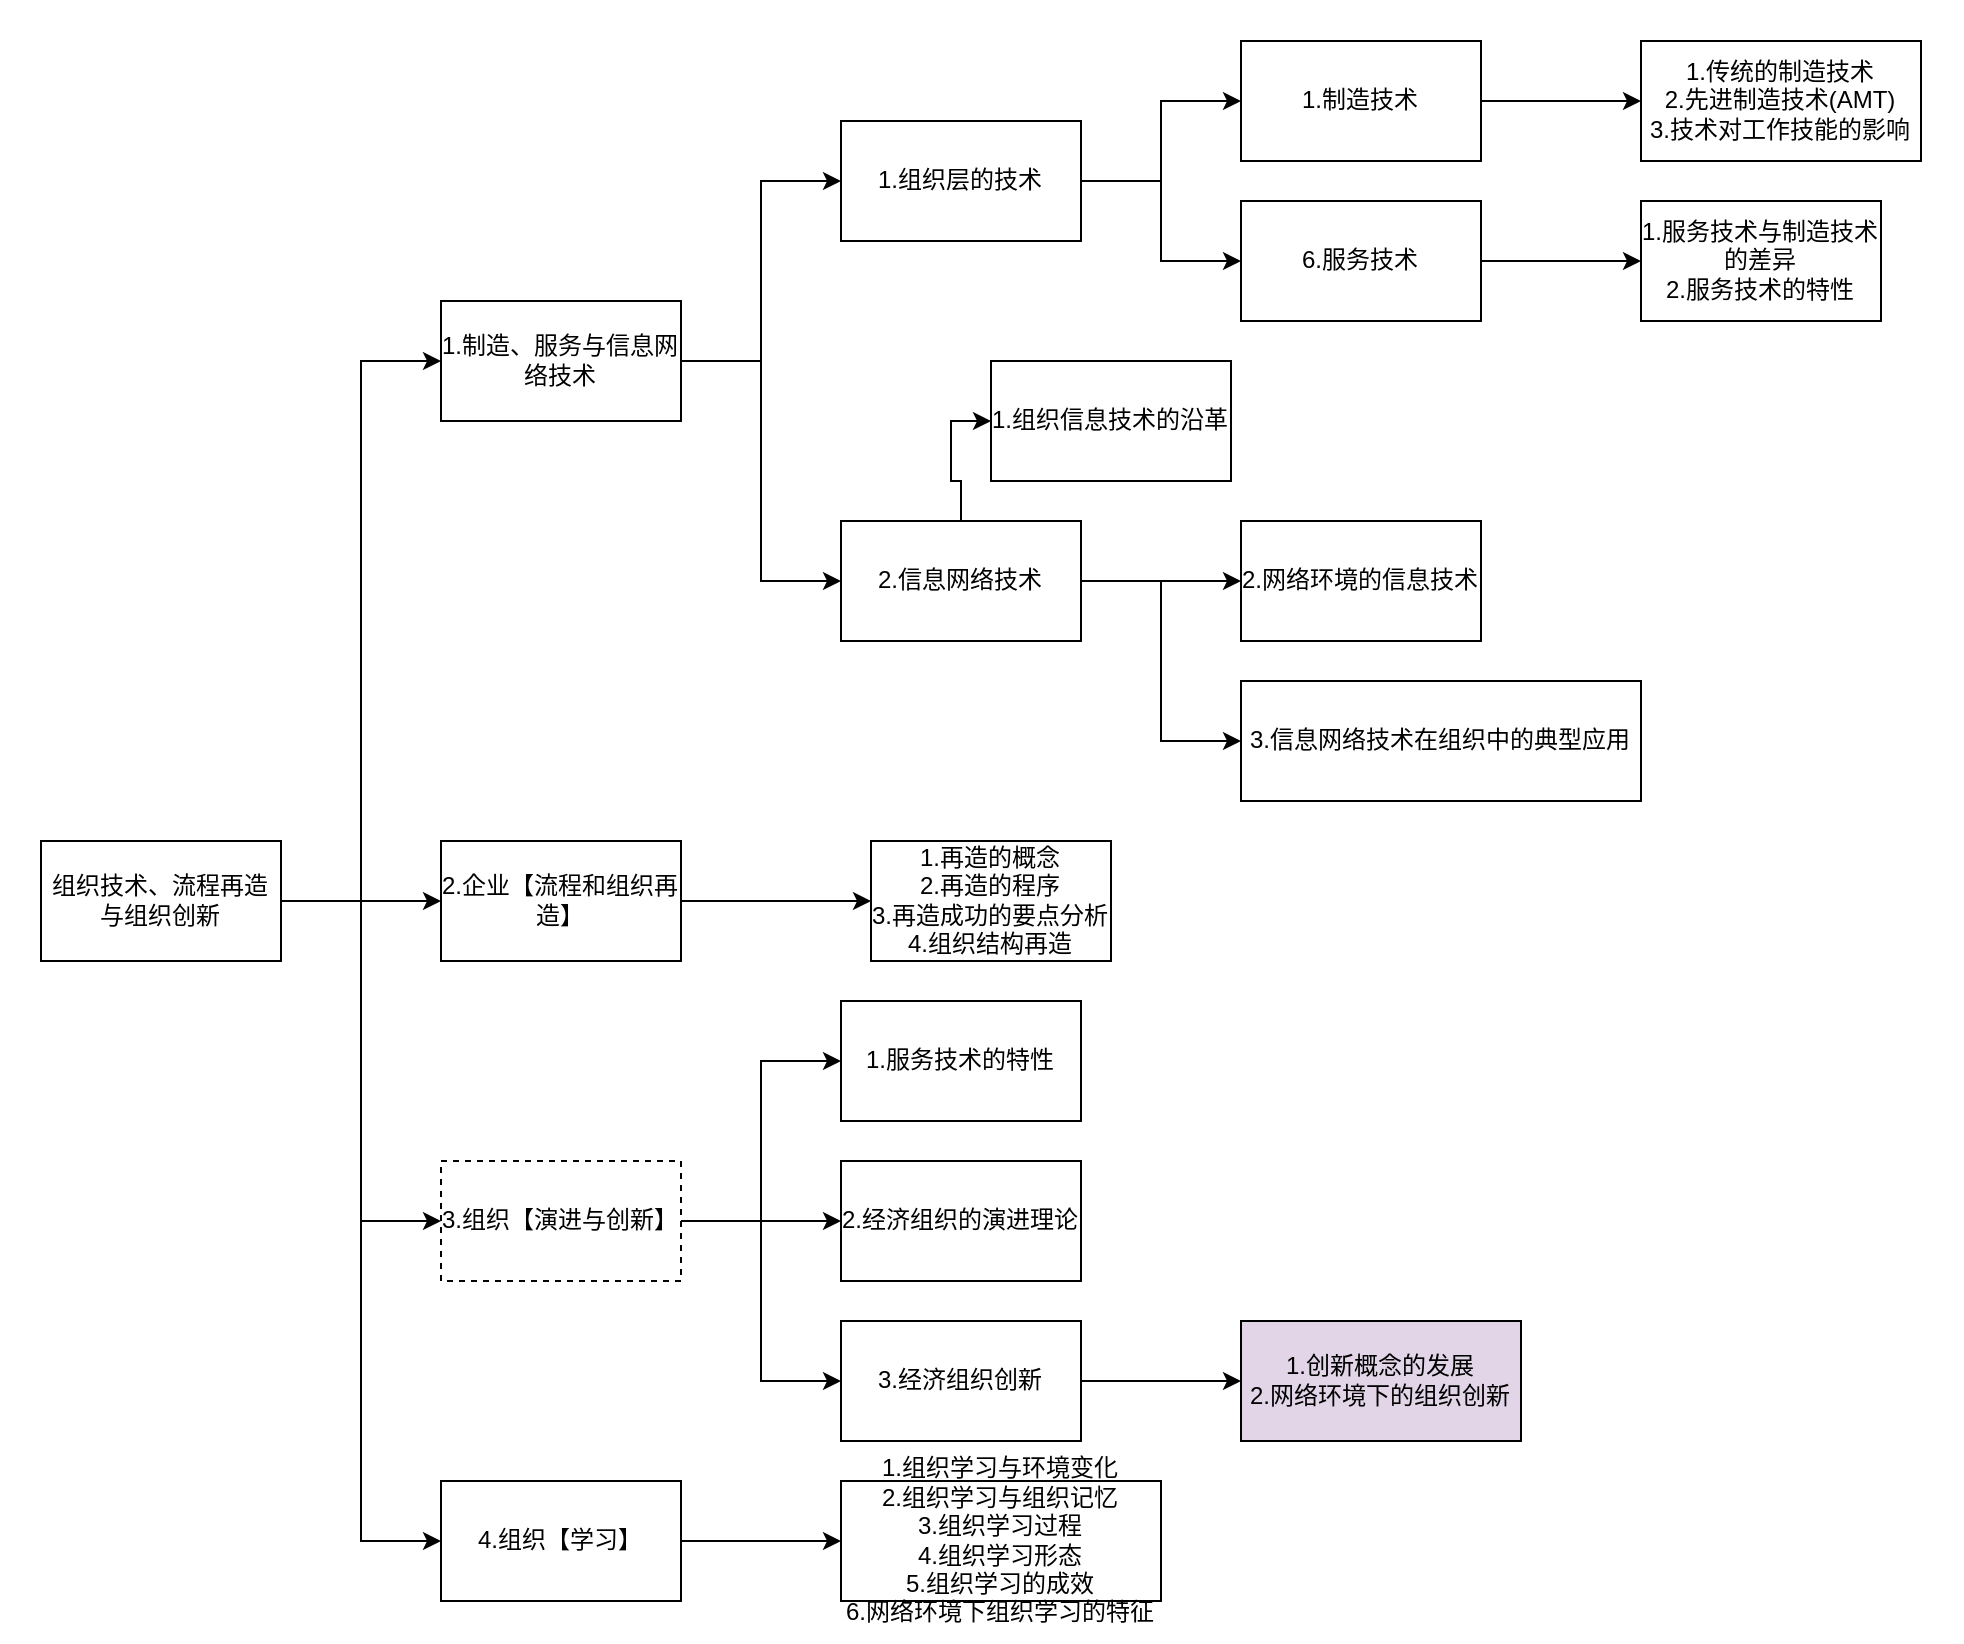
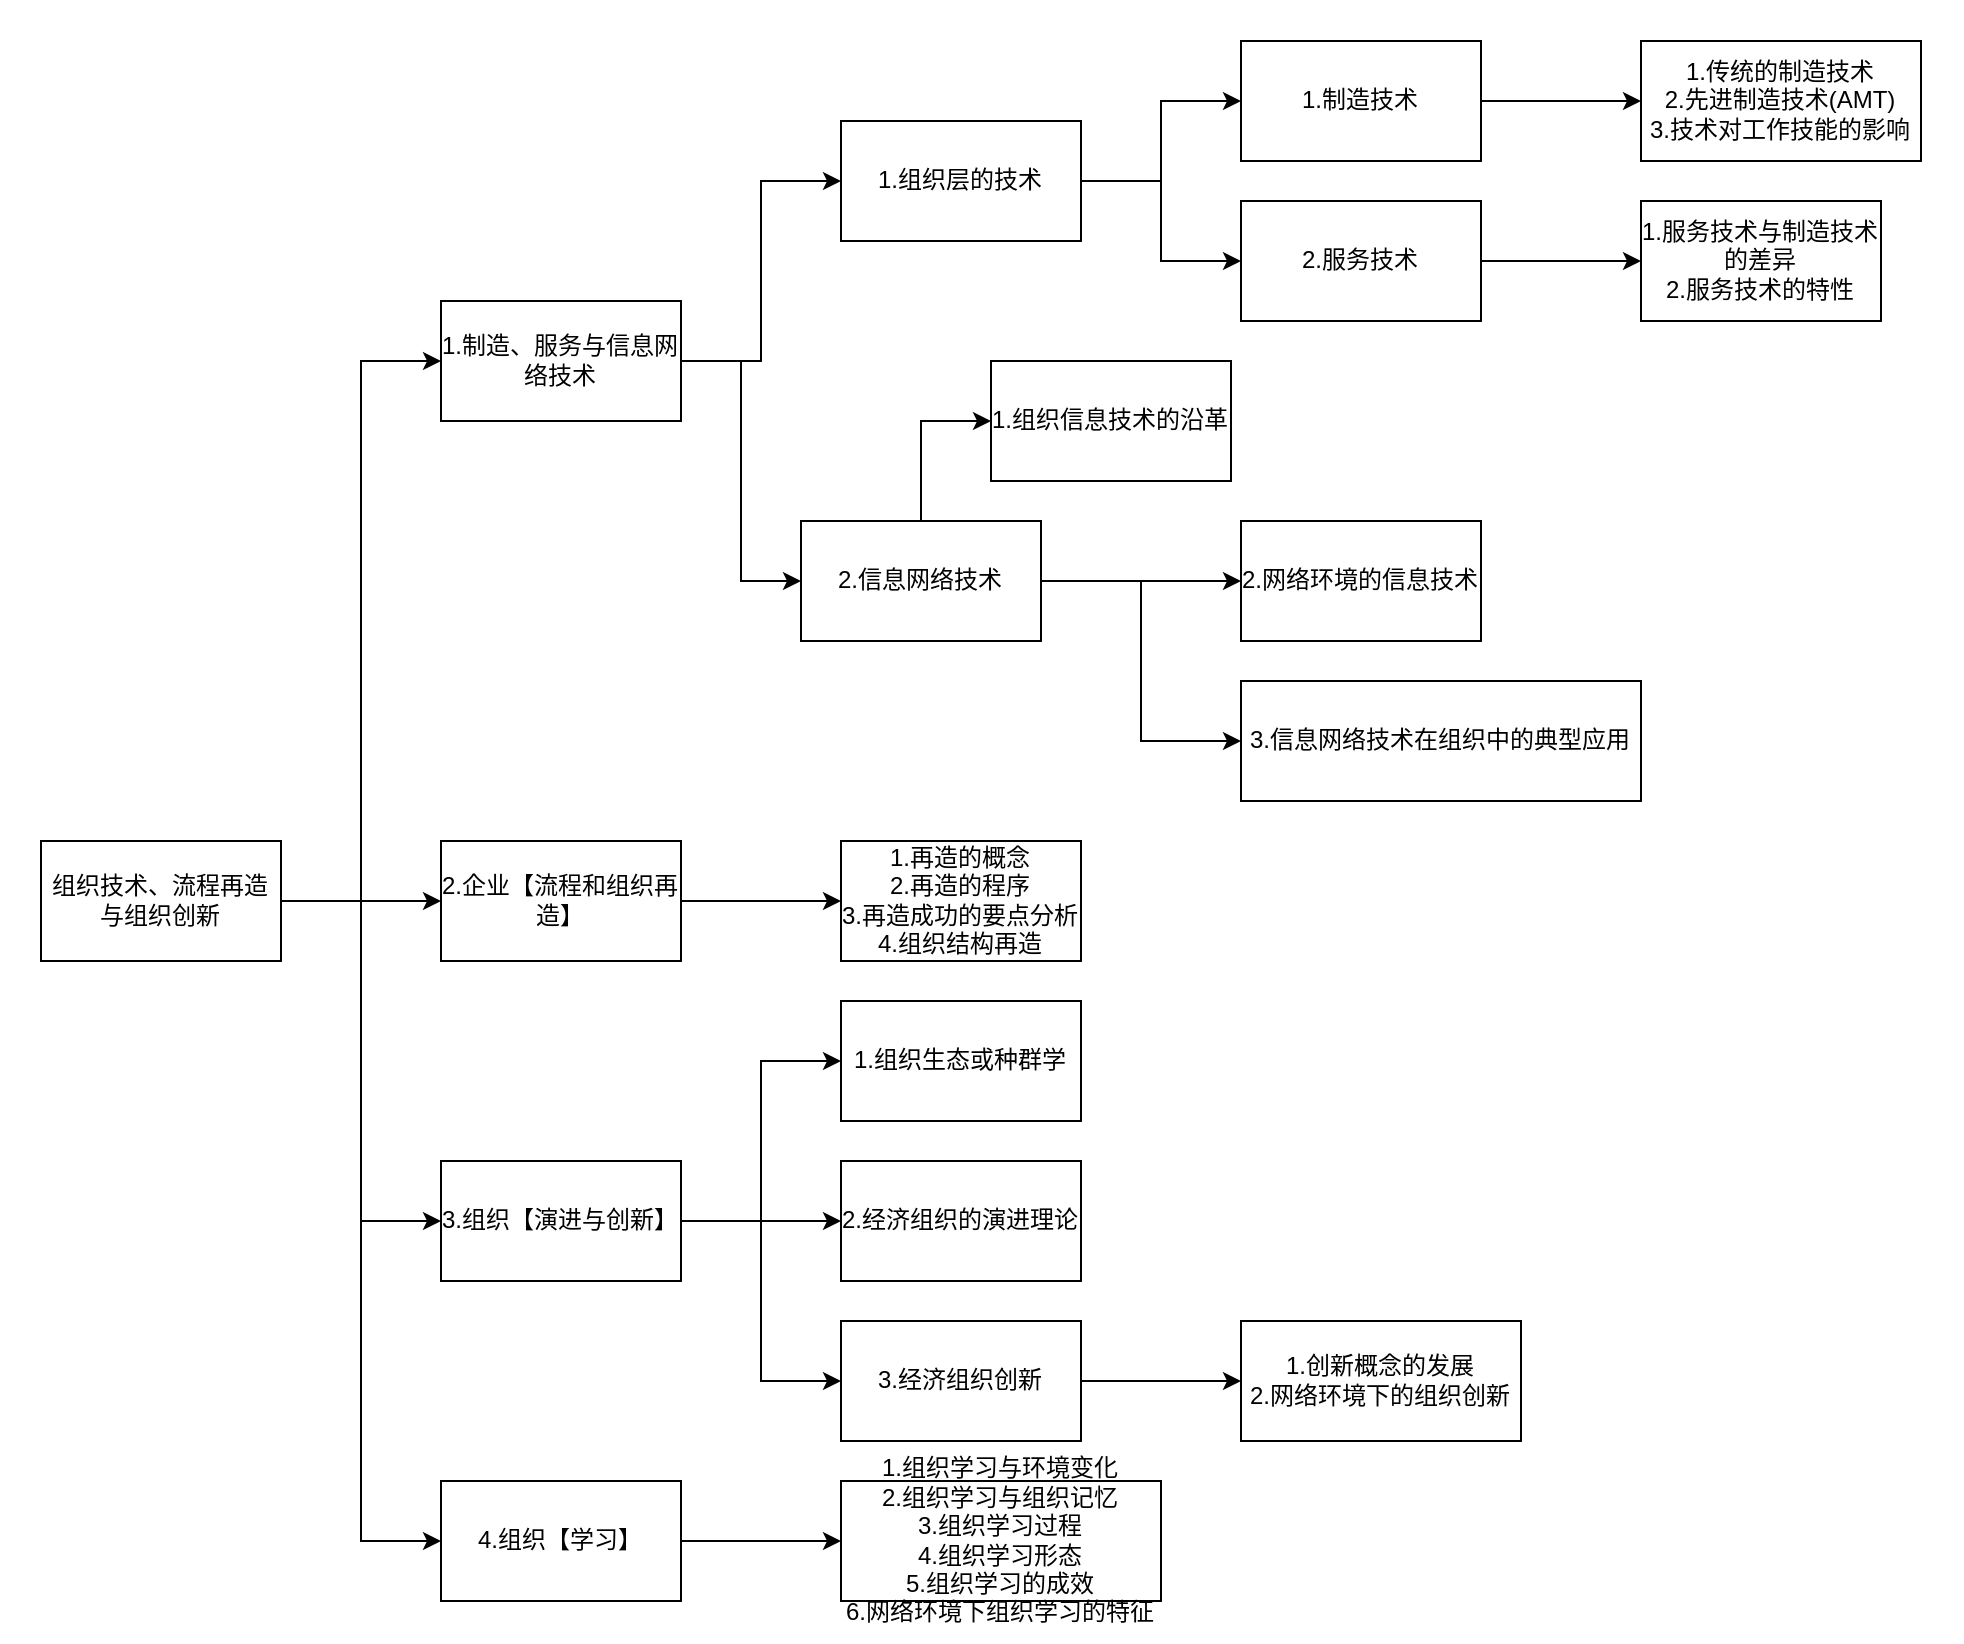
node "6.服务技术": label "6.服务技术" -> "2.服务技术"
node "2.信息网络技术": moved (961, 581) -> (921, 581)
node "1.再造的概念 2.再造的程序 3.再造成功的要点分析 4.组织结构再造": moved (991, 901) -> (961, 901)
node "1.服务技术的特性": label "1.服务技术的特性" -> "1.组织生态或种群学"
node "3.组织【演进与创新】": style dashed -> solid
node "1.创新概念的发展 2.网络环境下的组织创新": fillcolor #e1d5e7 -> #ffffff
